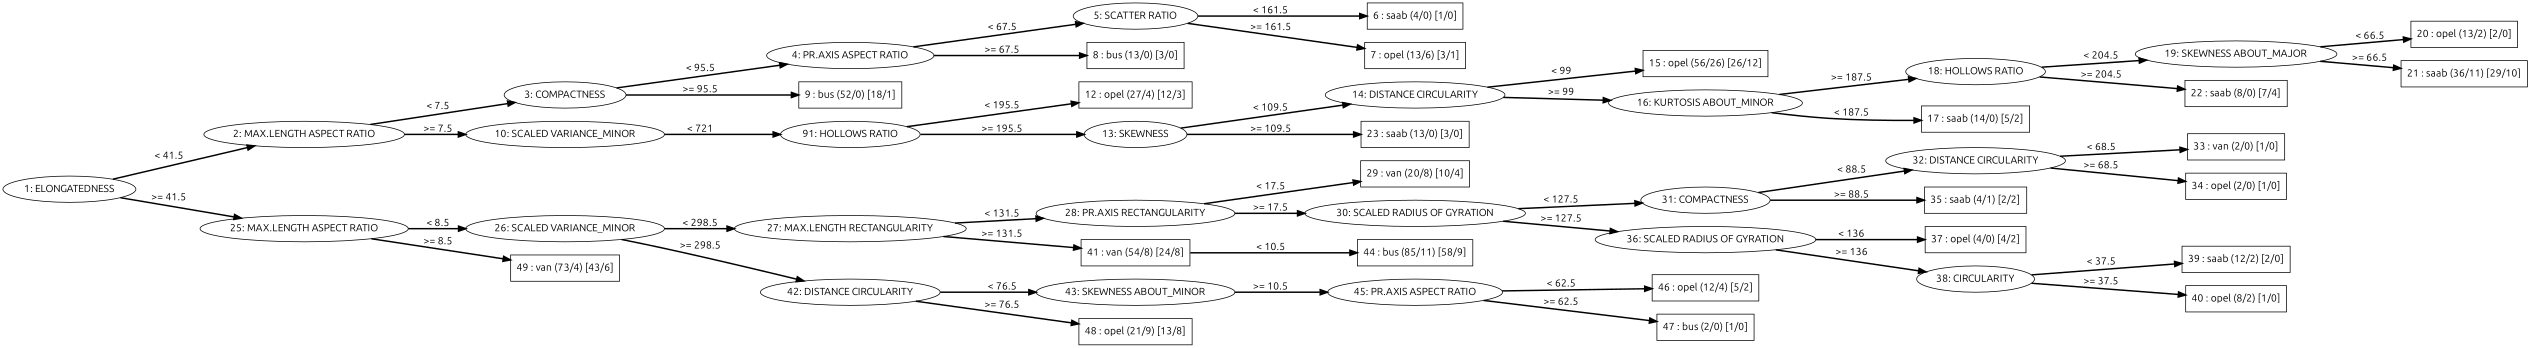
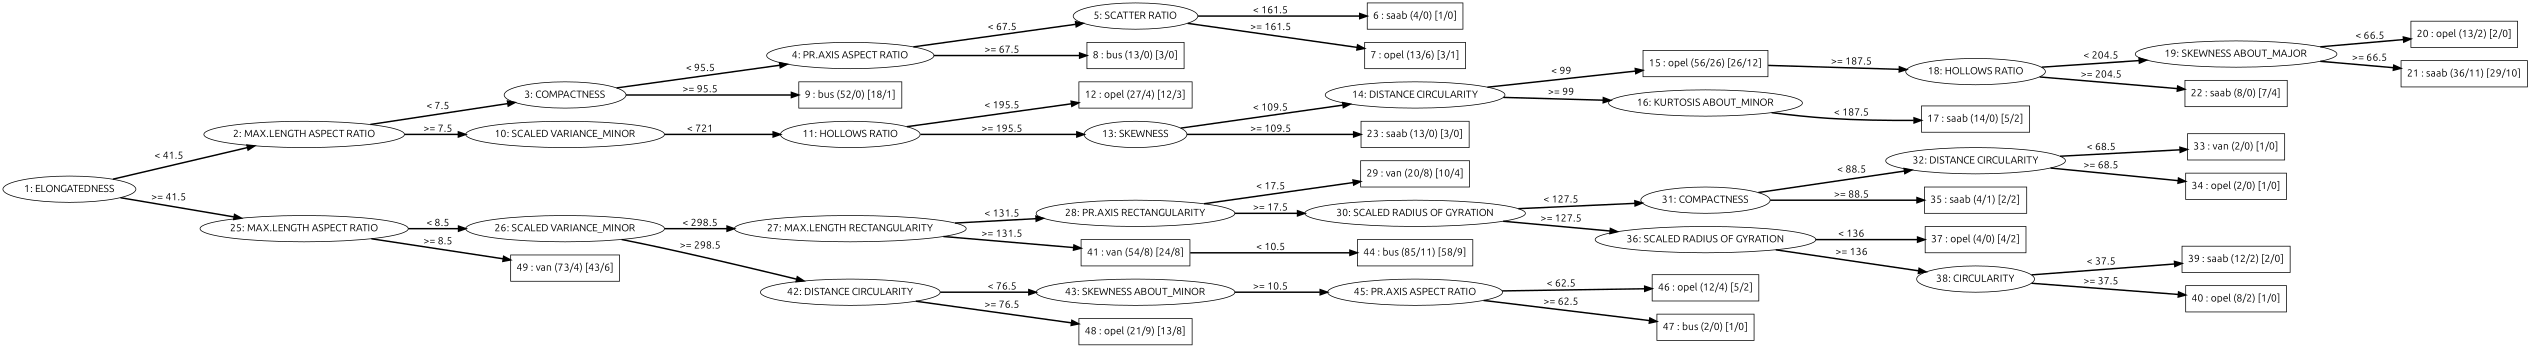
edge "16: KURTOSIS ABOUT_MINOR" -> "18: HOLLOWS RATIO": now "15 : opel (56/26) [26/12]" -> "18: HOLLOWS RATIO"
node "91: HOLLOWS RATIO": label "91: HOLLOWS RATIO" -> "11: HOLLOWS RATIO"
